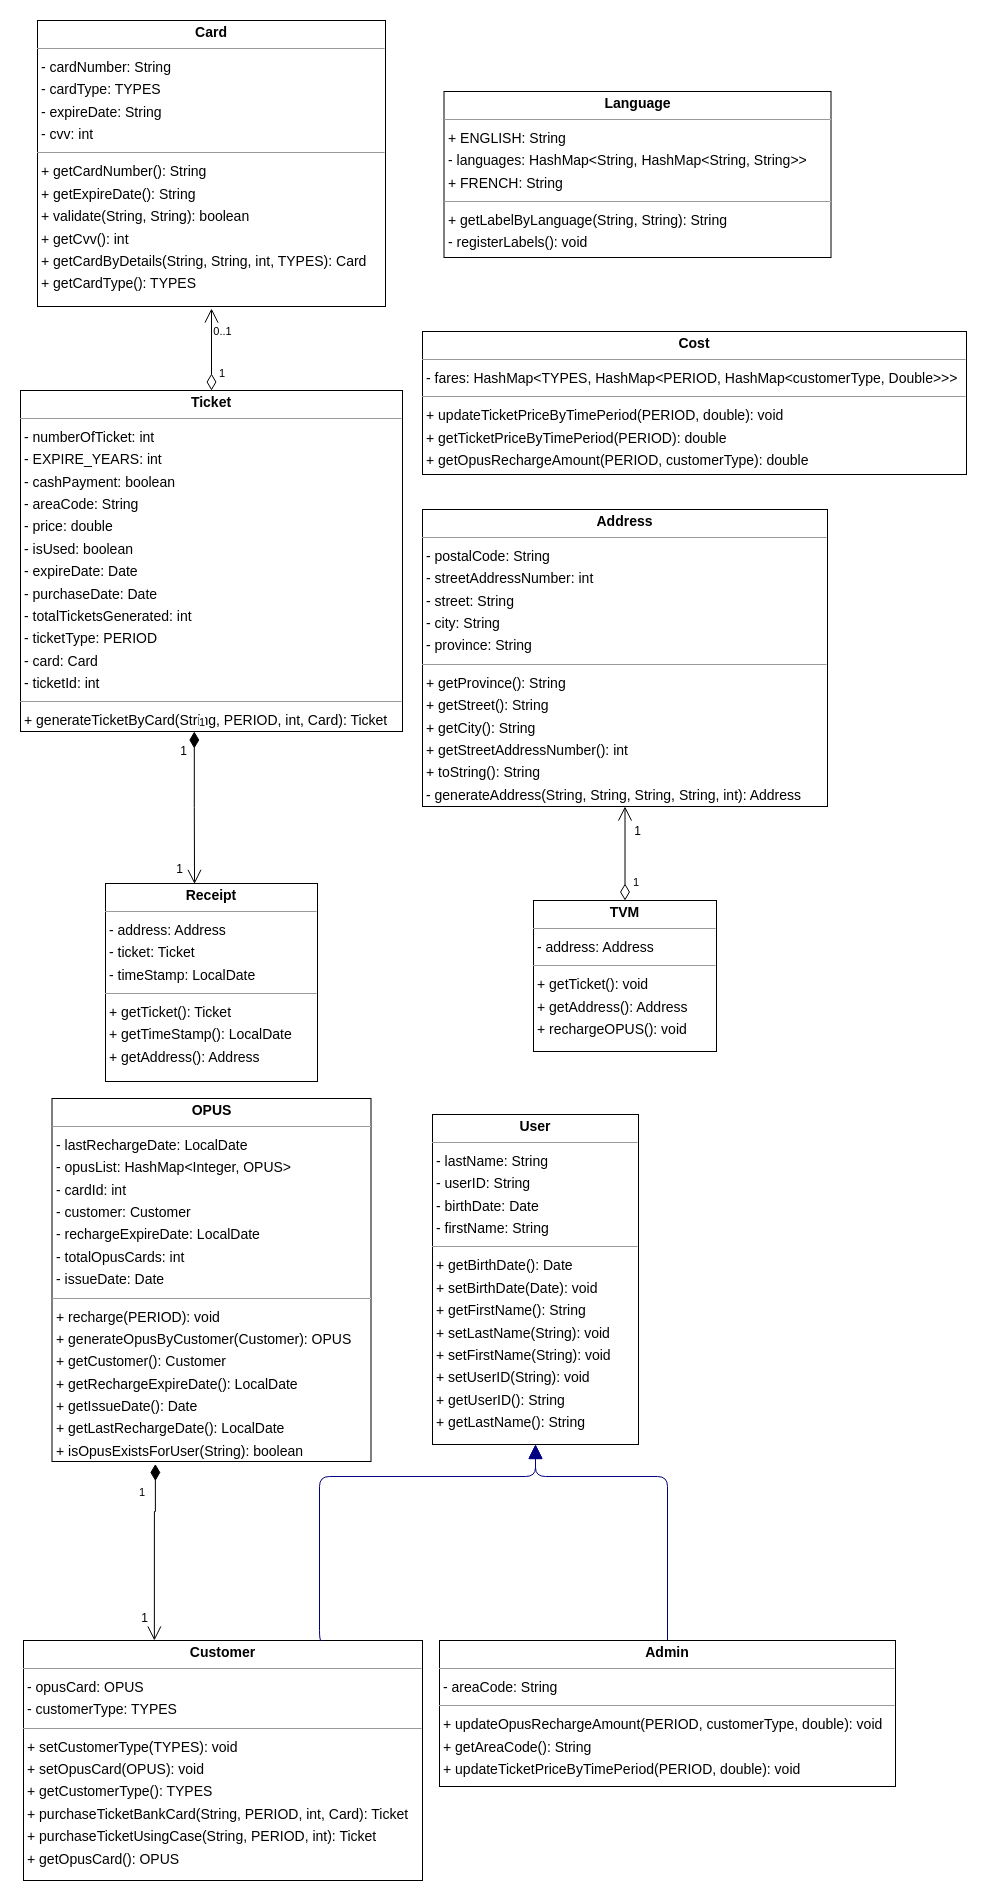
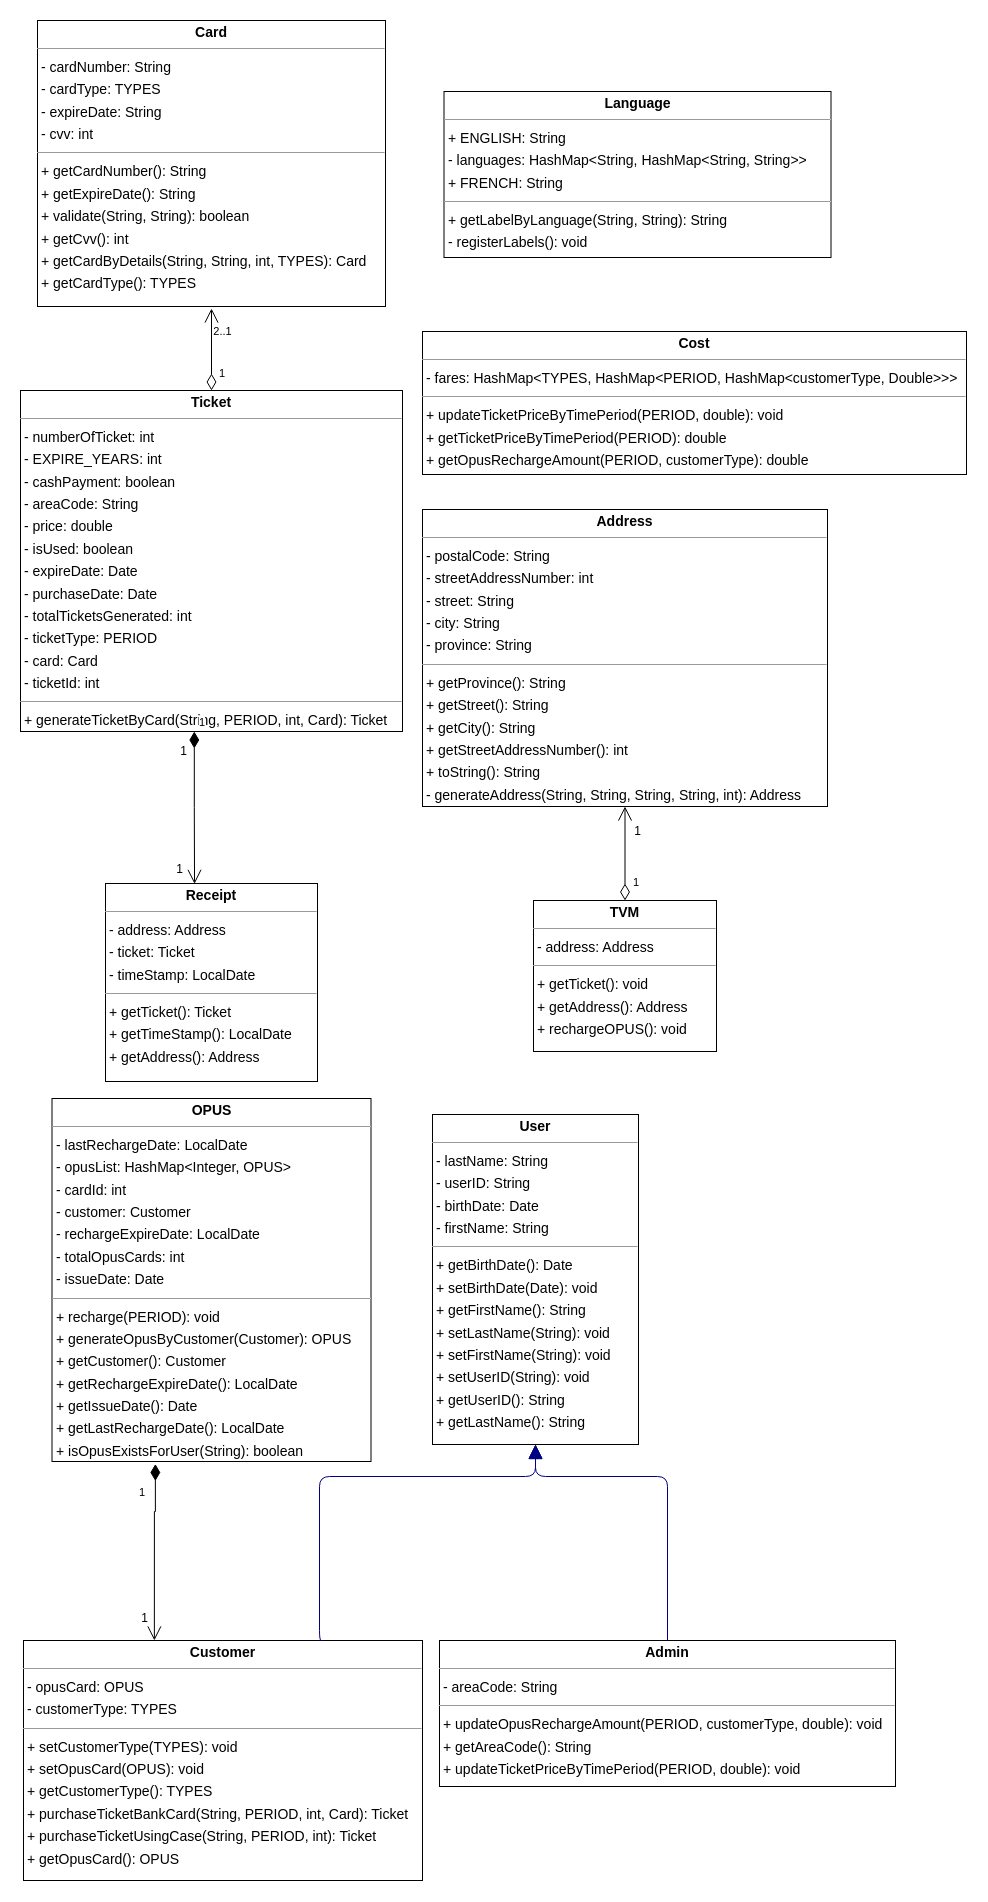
node "0..1": label "0..1" -> "2..1"
